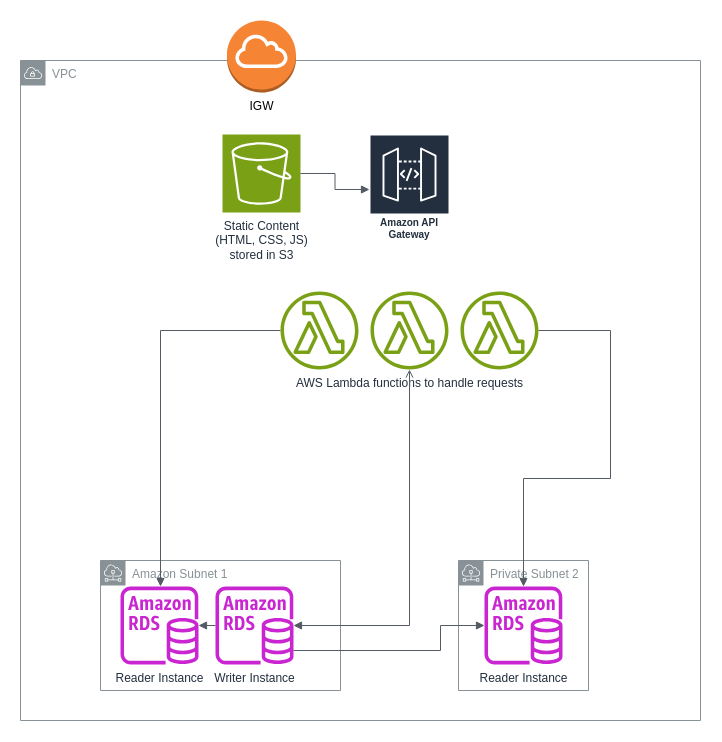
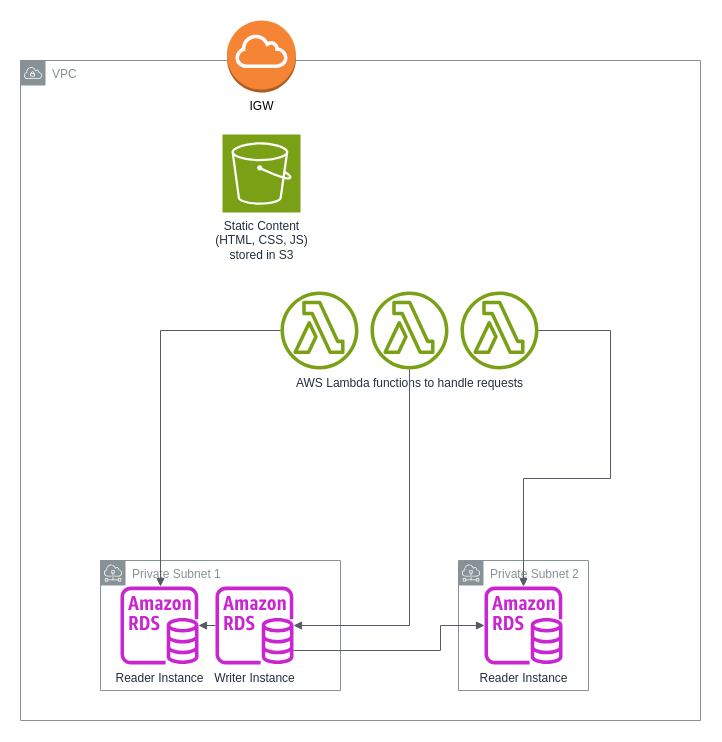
edge "Static Content (HTML, CSS, JS) stored in S3" -> "Amazon API Gateway": removed
node "Amazon API Gateway": removed
edge "AWS Lambda functions to handle requests" -- "Writer Instance": arrowhead open -> none
node "Amazon Subnet 1": label "Amazon Subnet 1" -> "Private Subnet 1"
